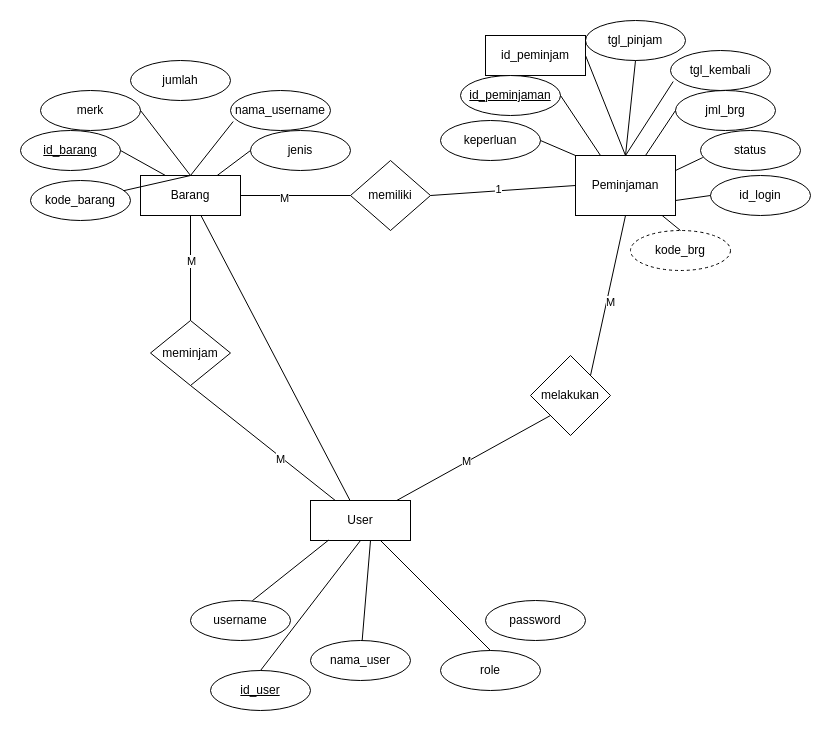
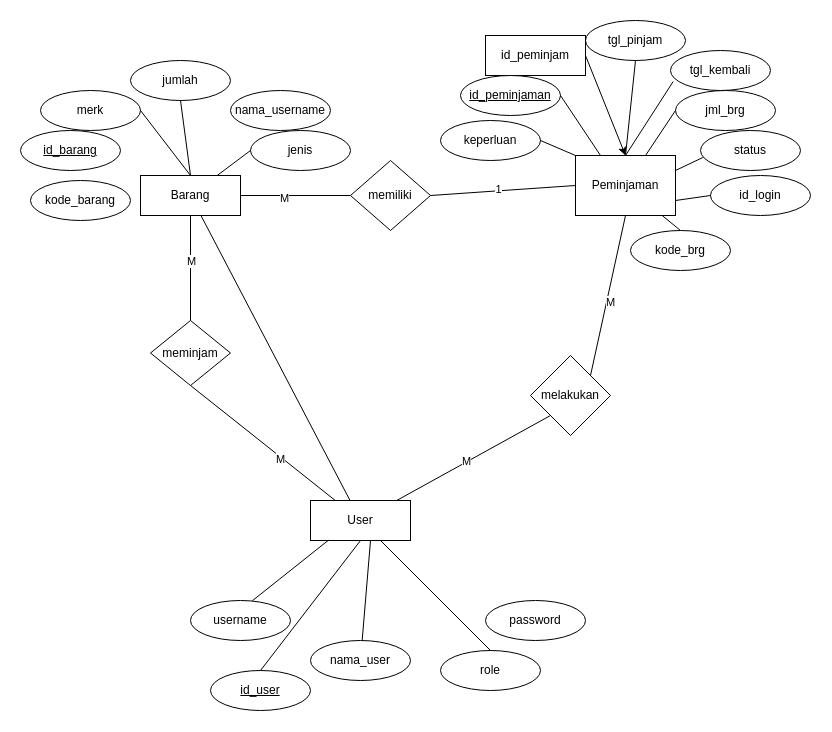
edge "nama_username" -- "Barang": removed
edge "id_peminjam" -- "Peminjaman": arrowhead none -> classic
edge "id_barang" -- "Barang": removed
edge "Barang" -- "kode_barang": now "Barang" -- "jumlah"
node "kode_brg": style dashed -> solid
